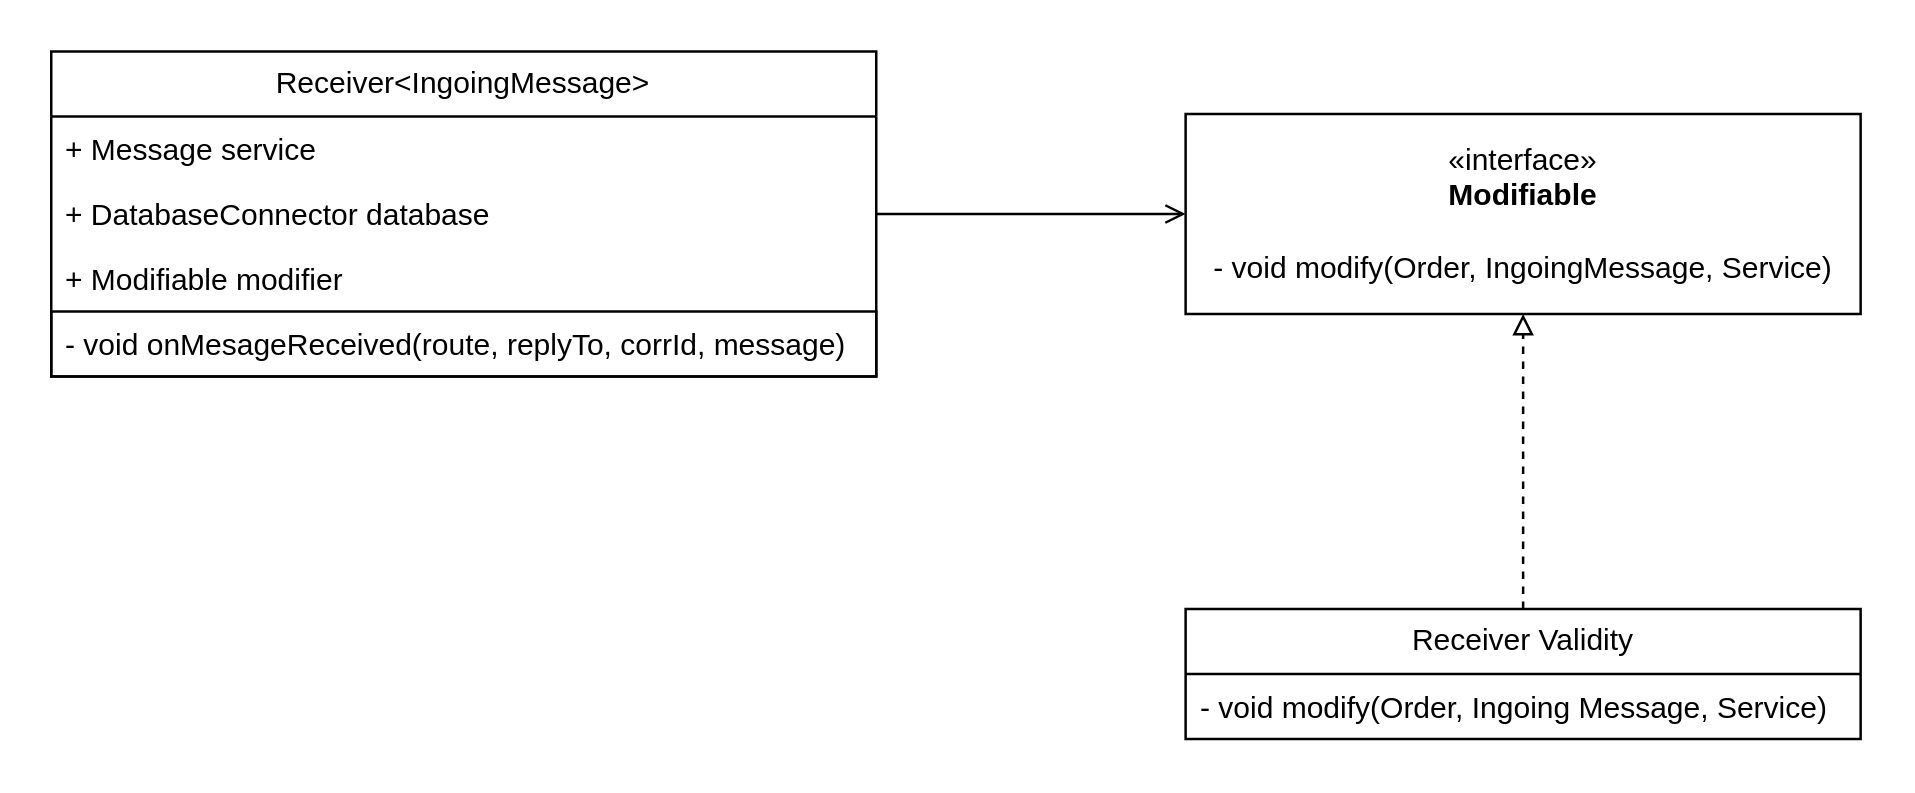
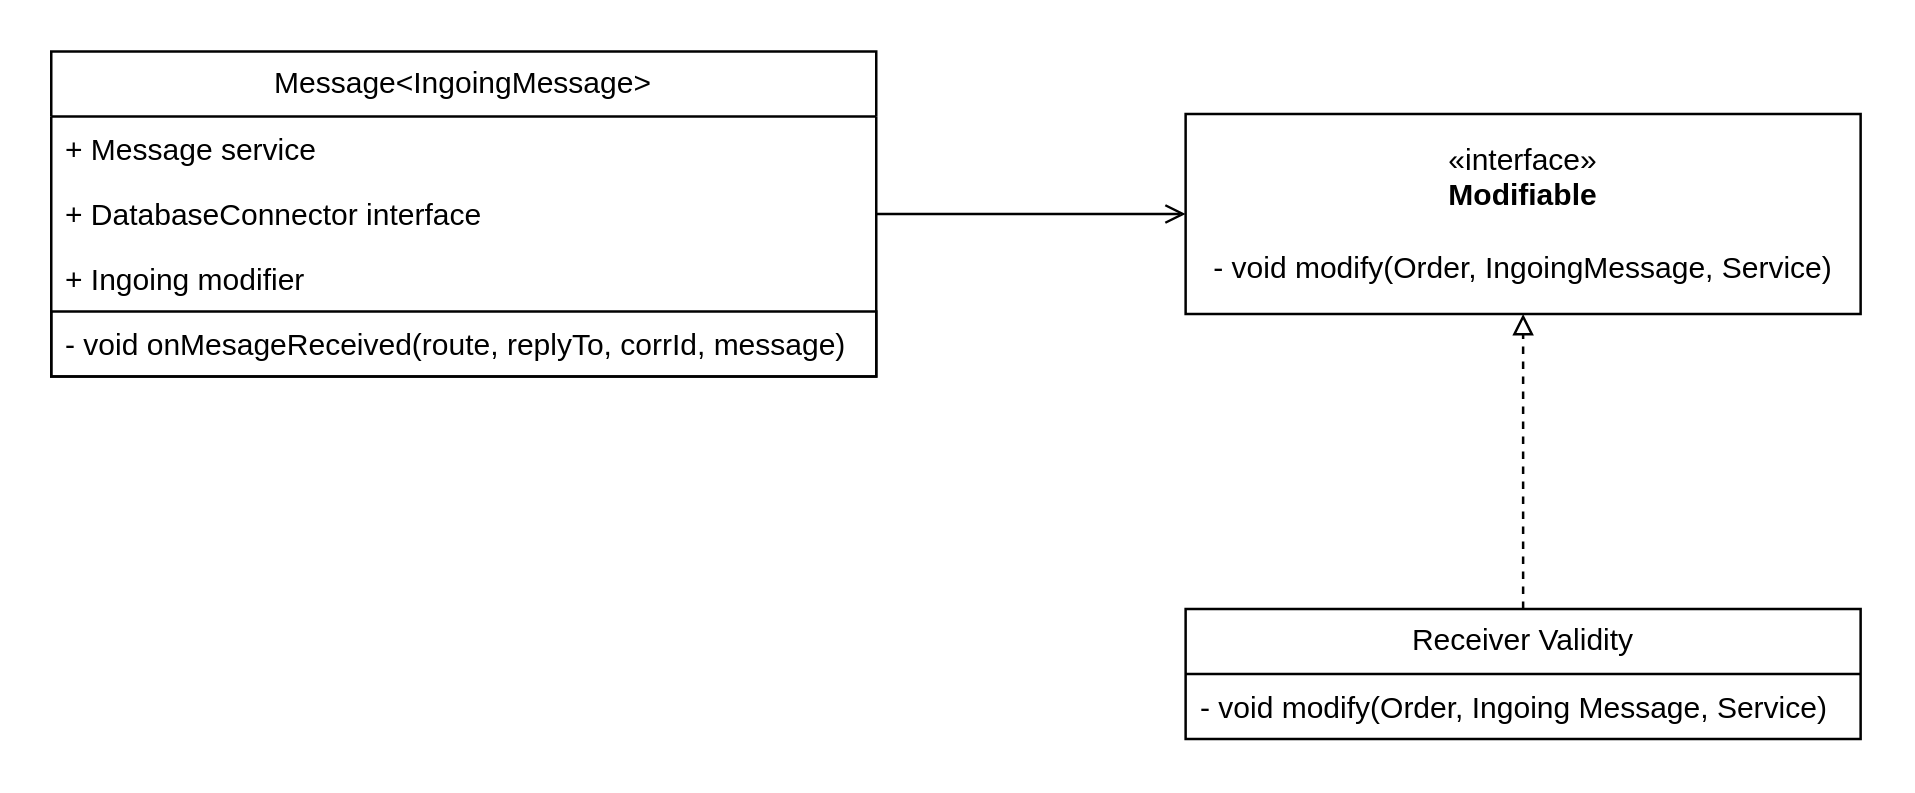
node "Receiver<IngoingMessage>": label "Receiver<IngoingMessage>" -> "Message<IngoingMessage>"
node "+ DatabaseConnector database": label "+ DatabaseConnector database" -> "+ DatabaseConnector interface"
node "+ Modifiable modifier": label "+ Modifiable modifier" -> "+ Ingoing modifier"
